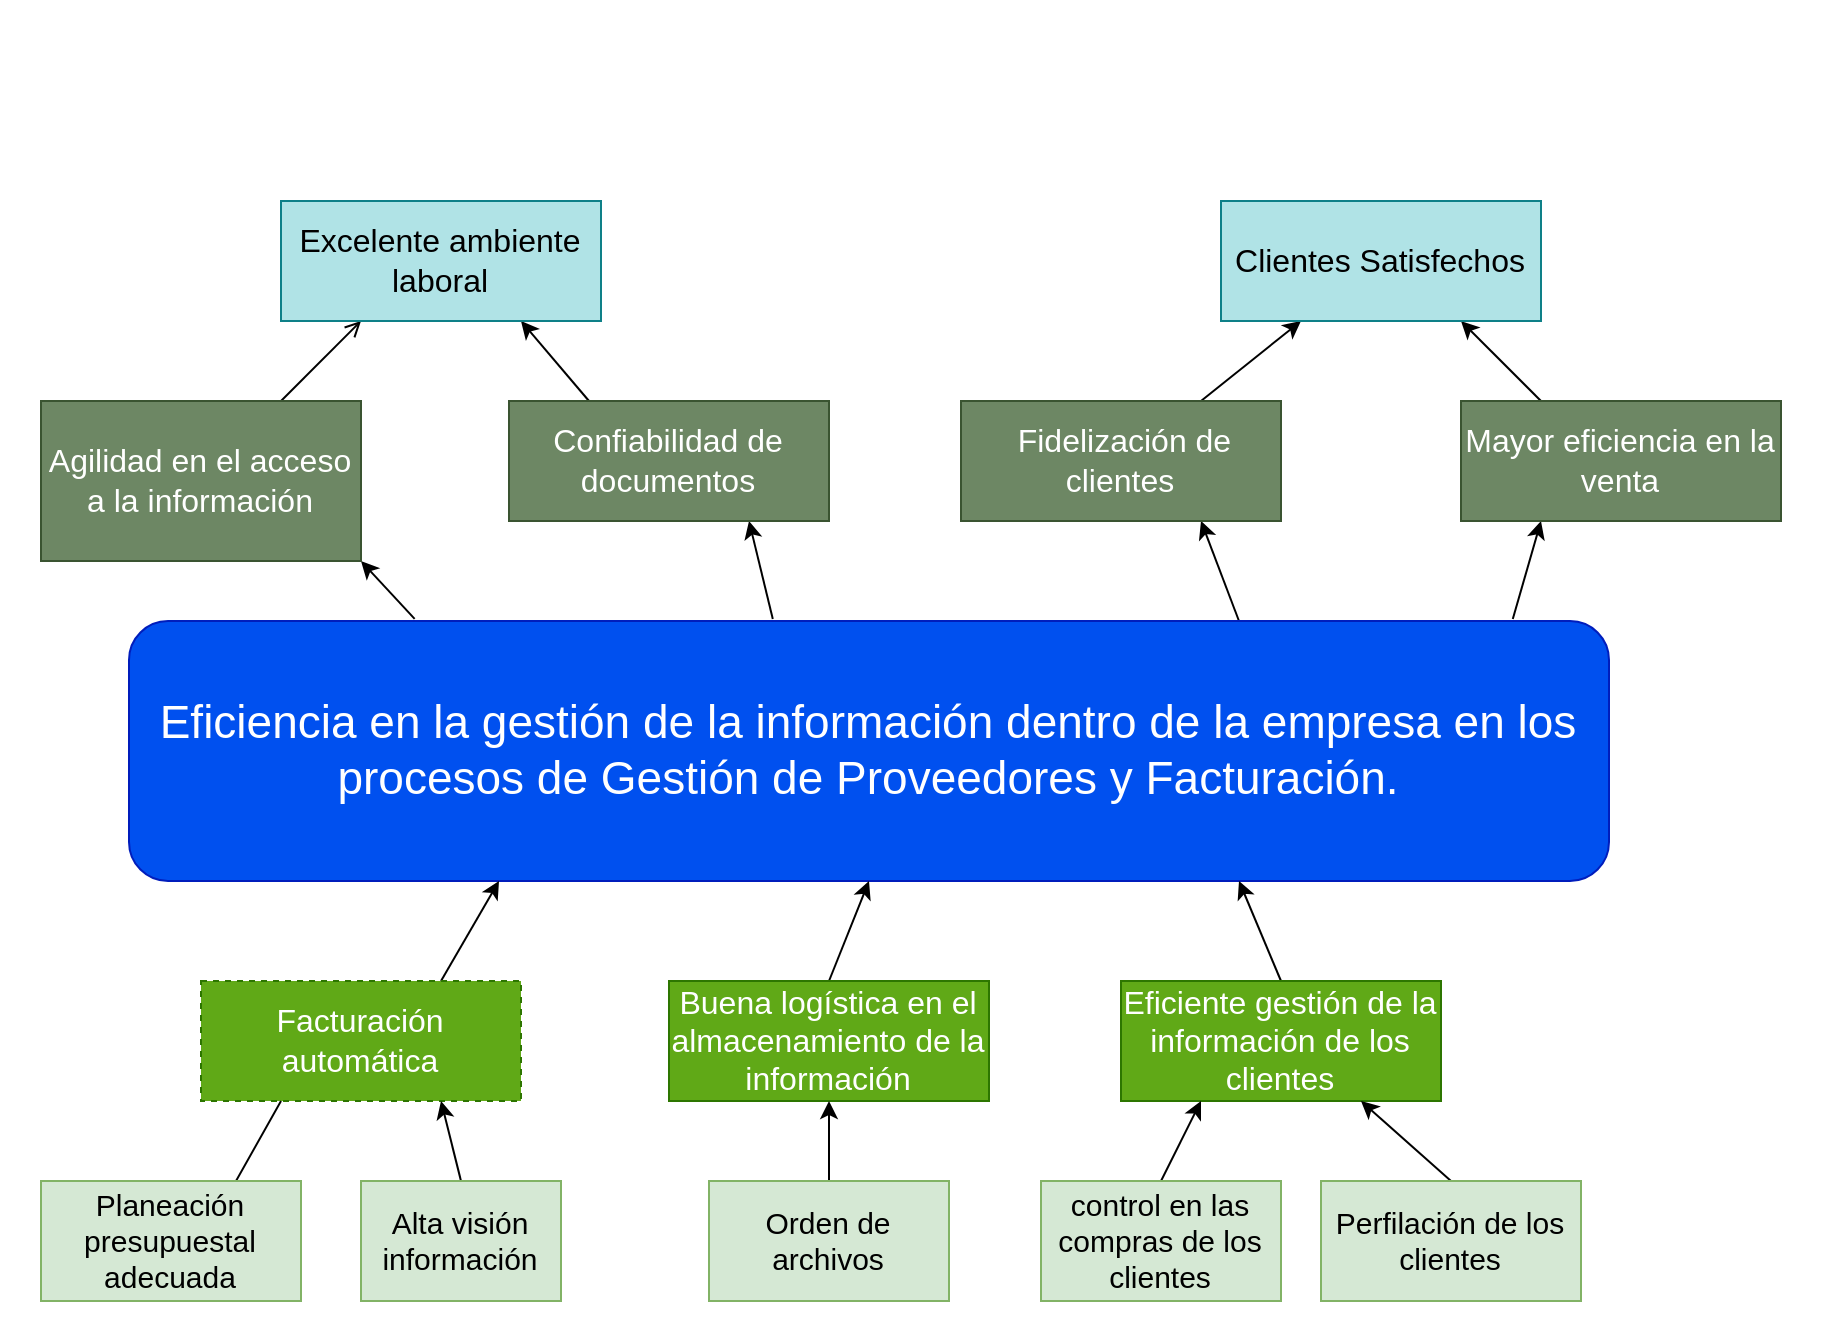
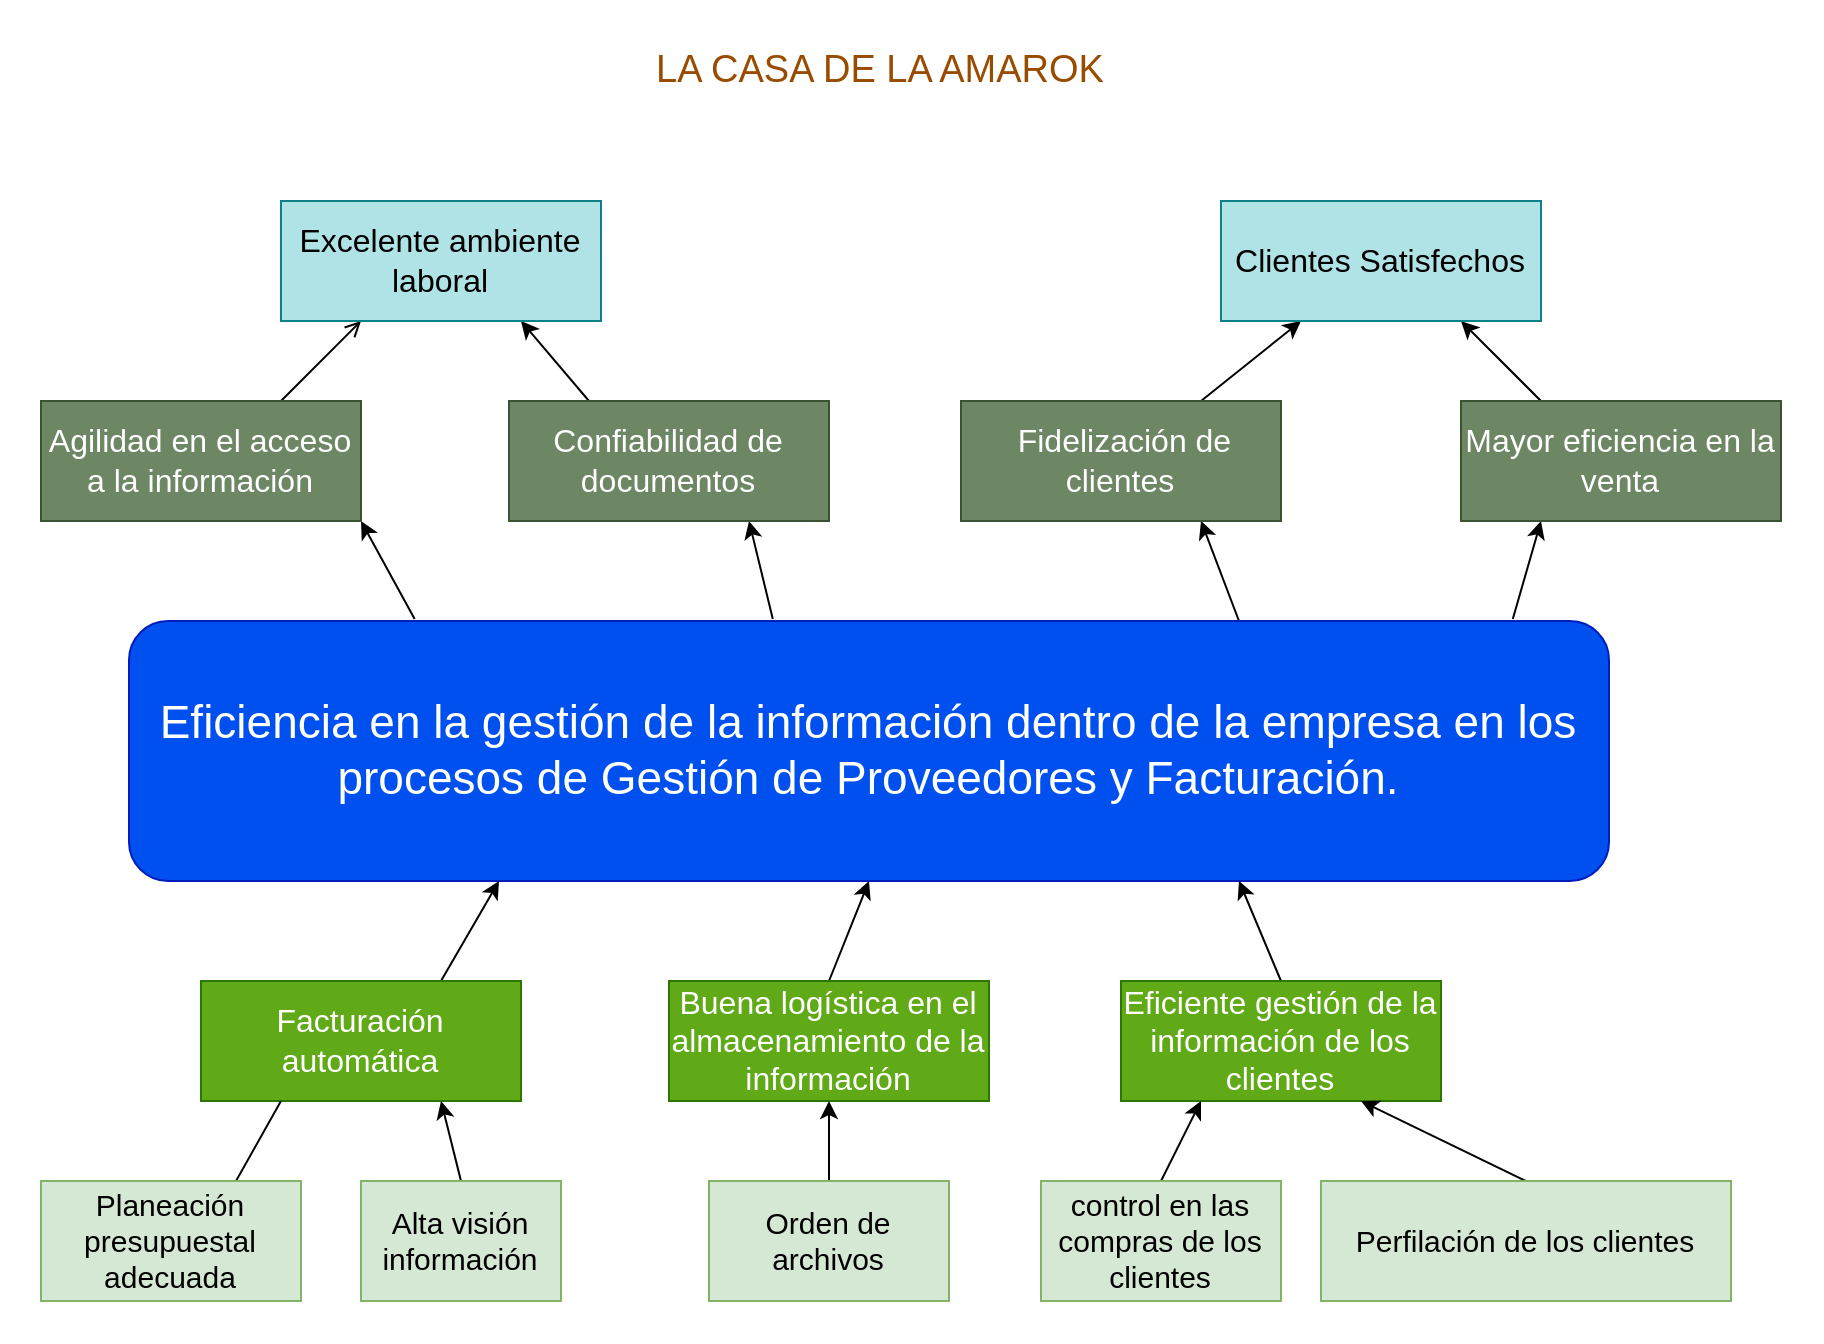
node "LA CASA DE LA AMAROK": added
node "Agilidad en el acceso a la información": size 320x160 -> 320x120
node "Facturación automática": style dashed -> solid
node "Perfilación de los clientes": size 260x120 -> 410x120
